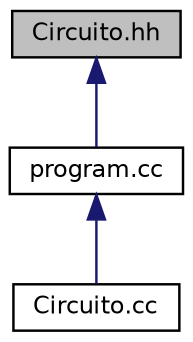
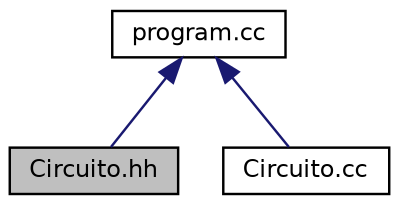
edge "program.cc" -> "Circuito.hh": reversed
